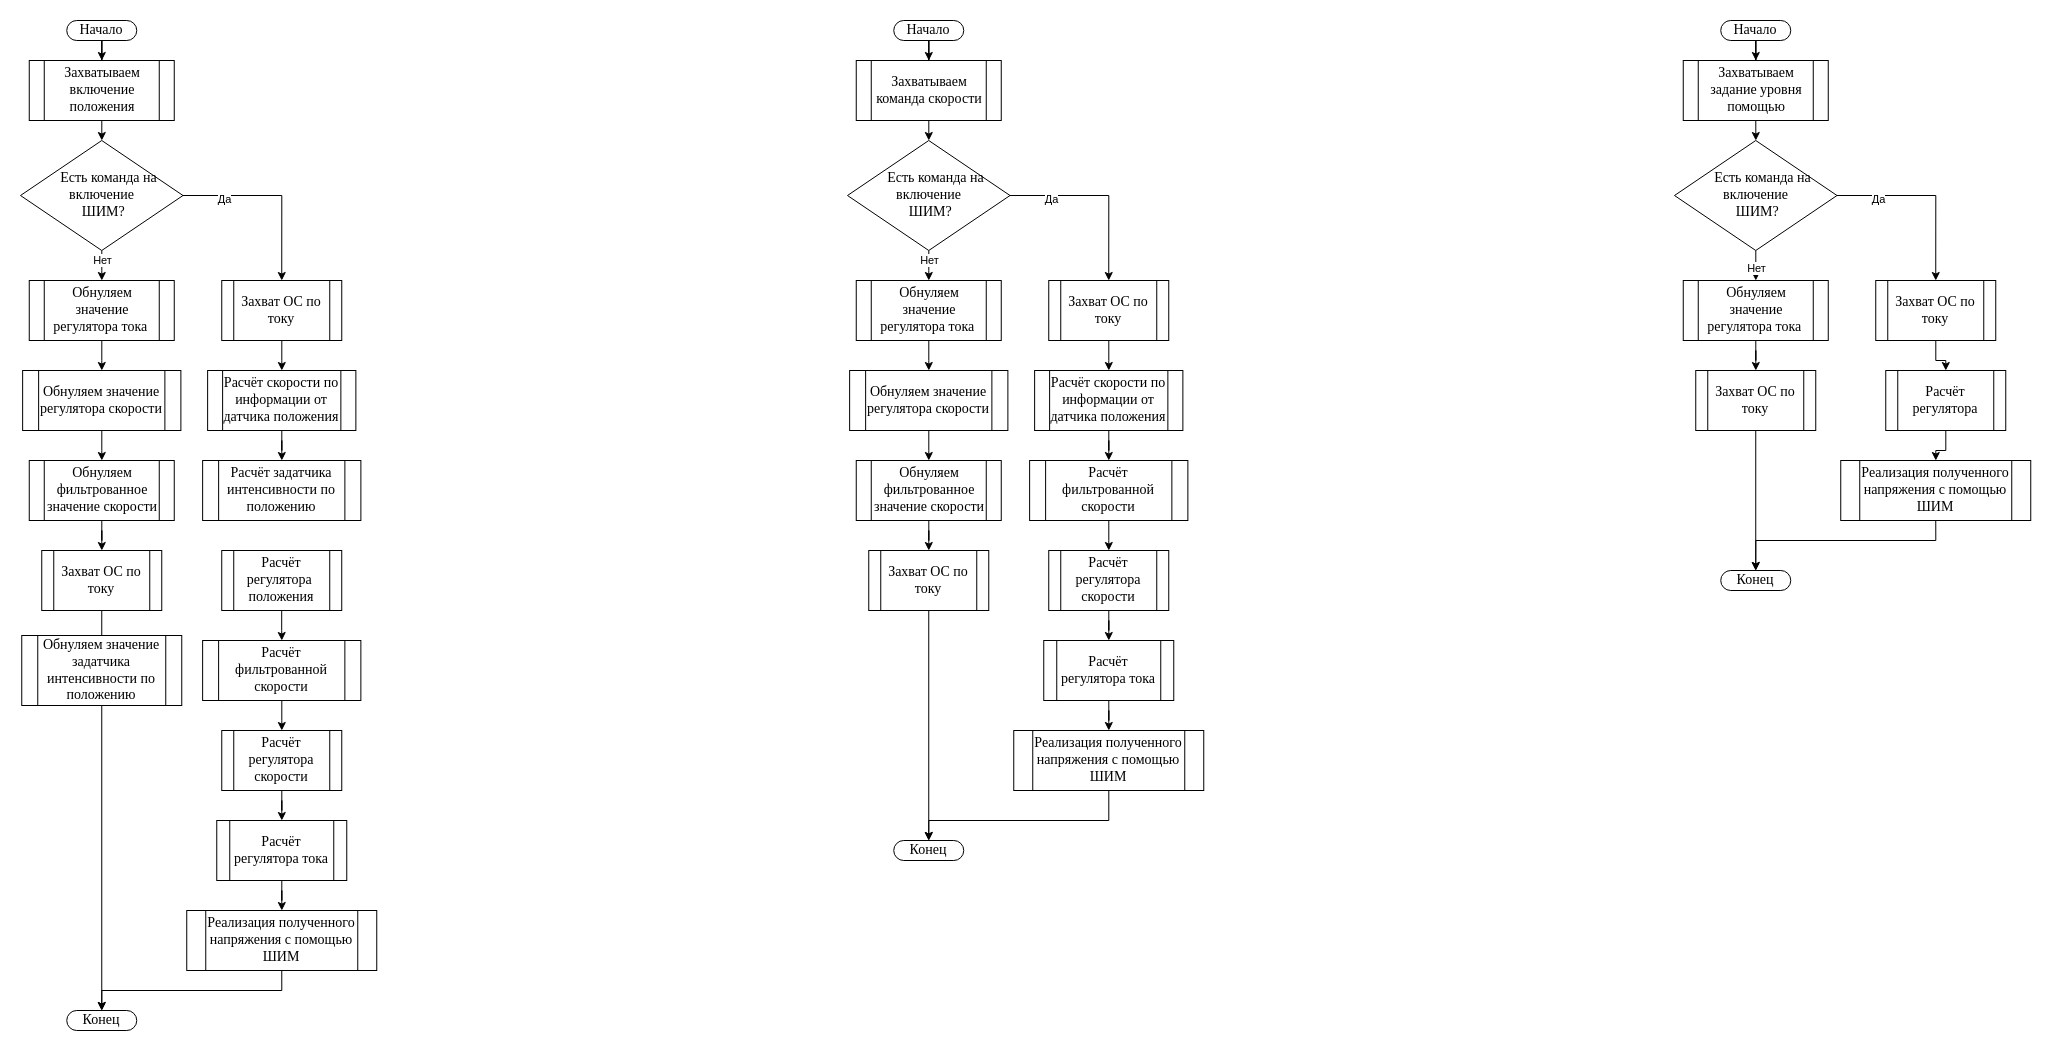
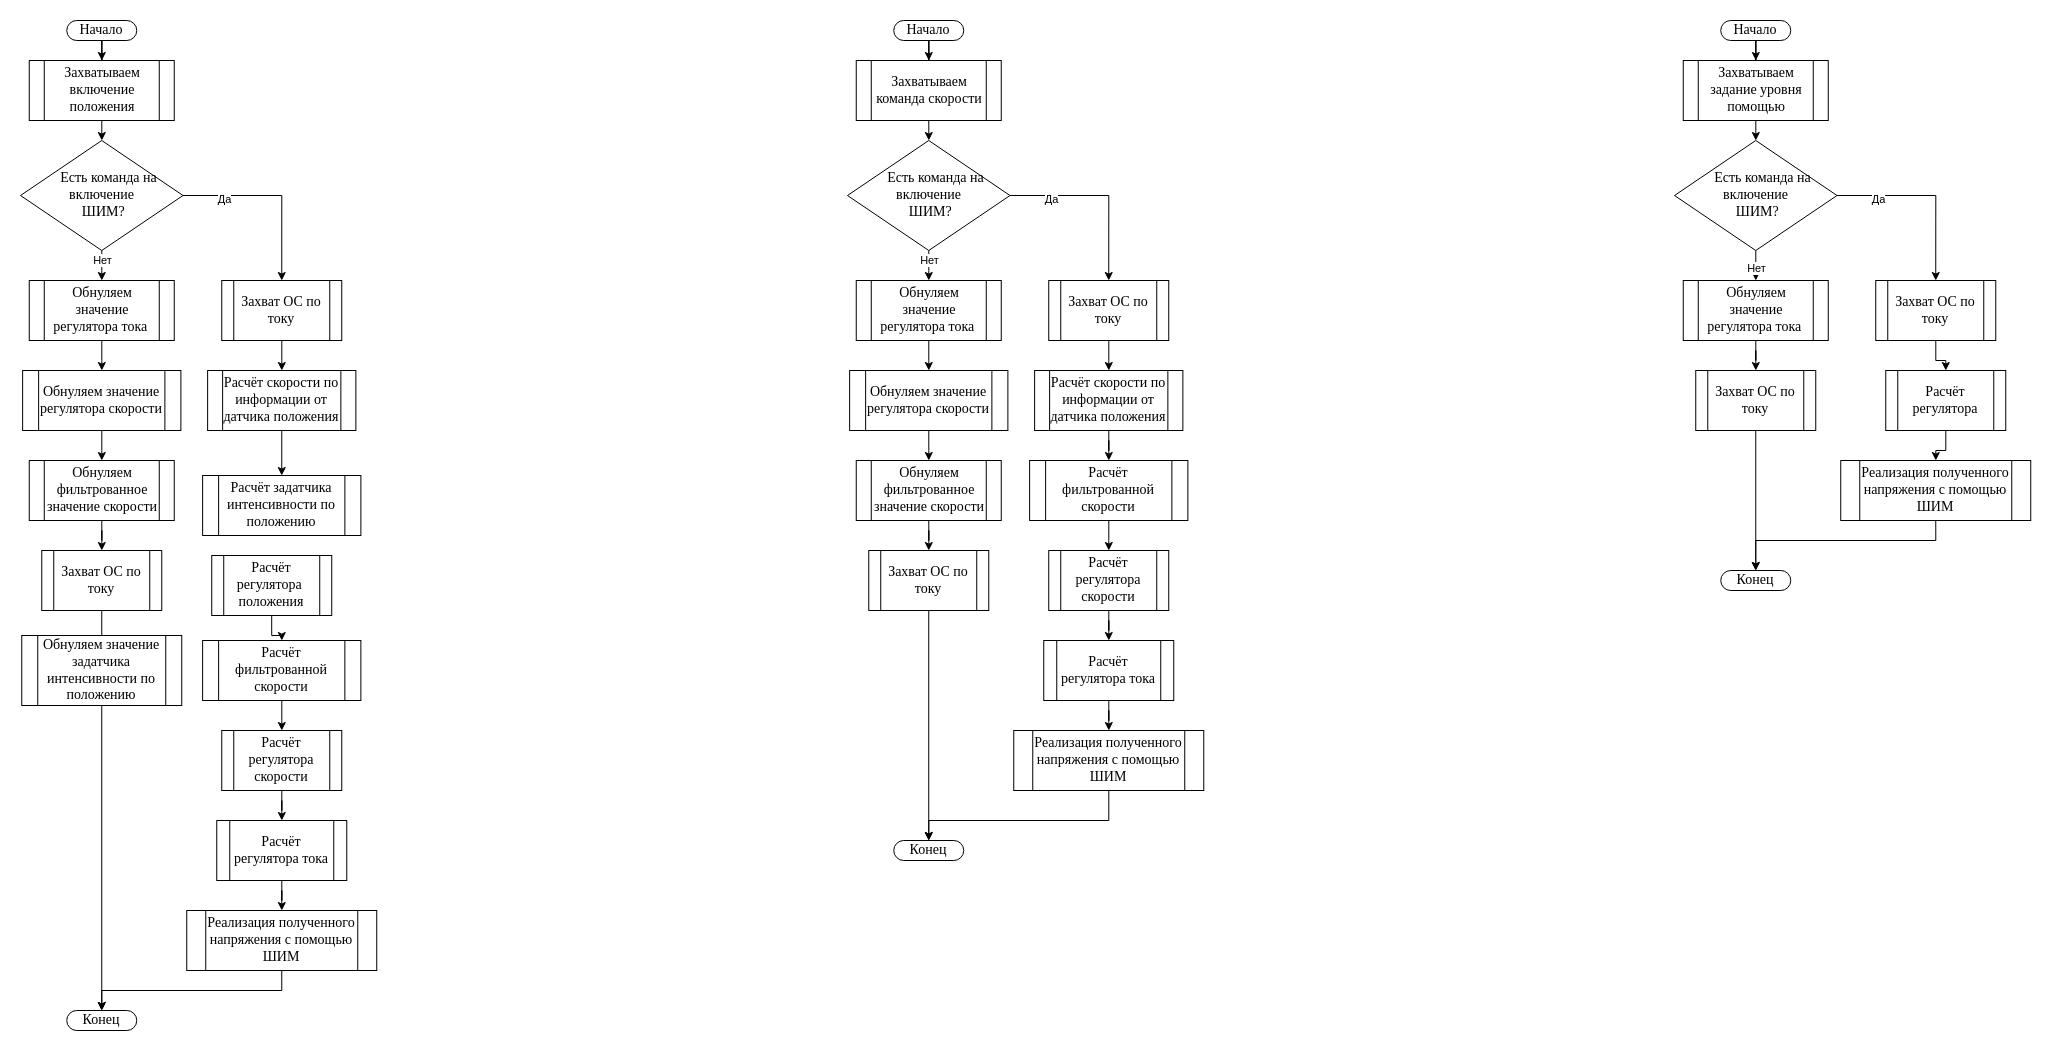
node "Расчёт задатчика интенсивности по положению": moved (282, 491) -> (282, 506)
node "Расчёт регулятора положения": moved (282, 581) -> (272, 586)
